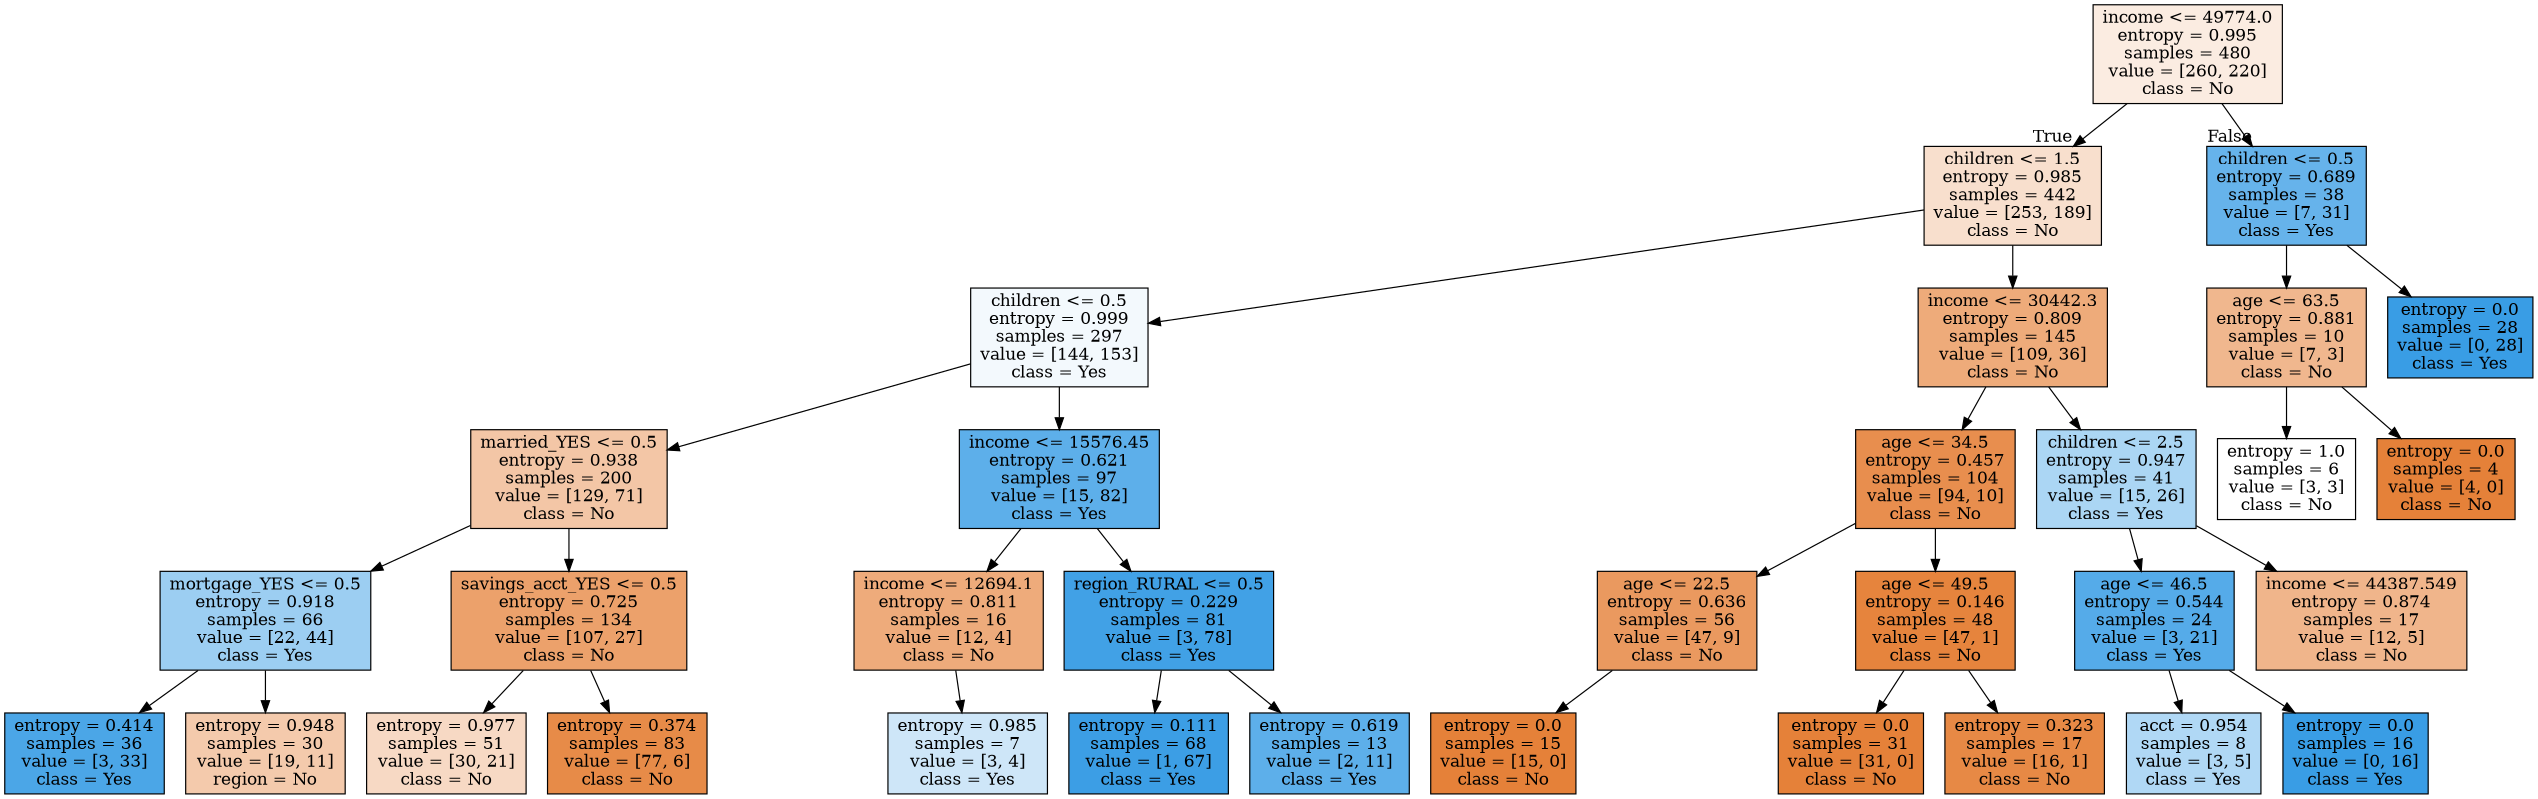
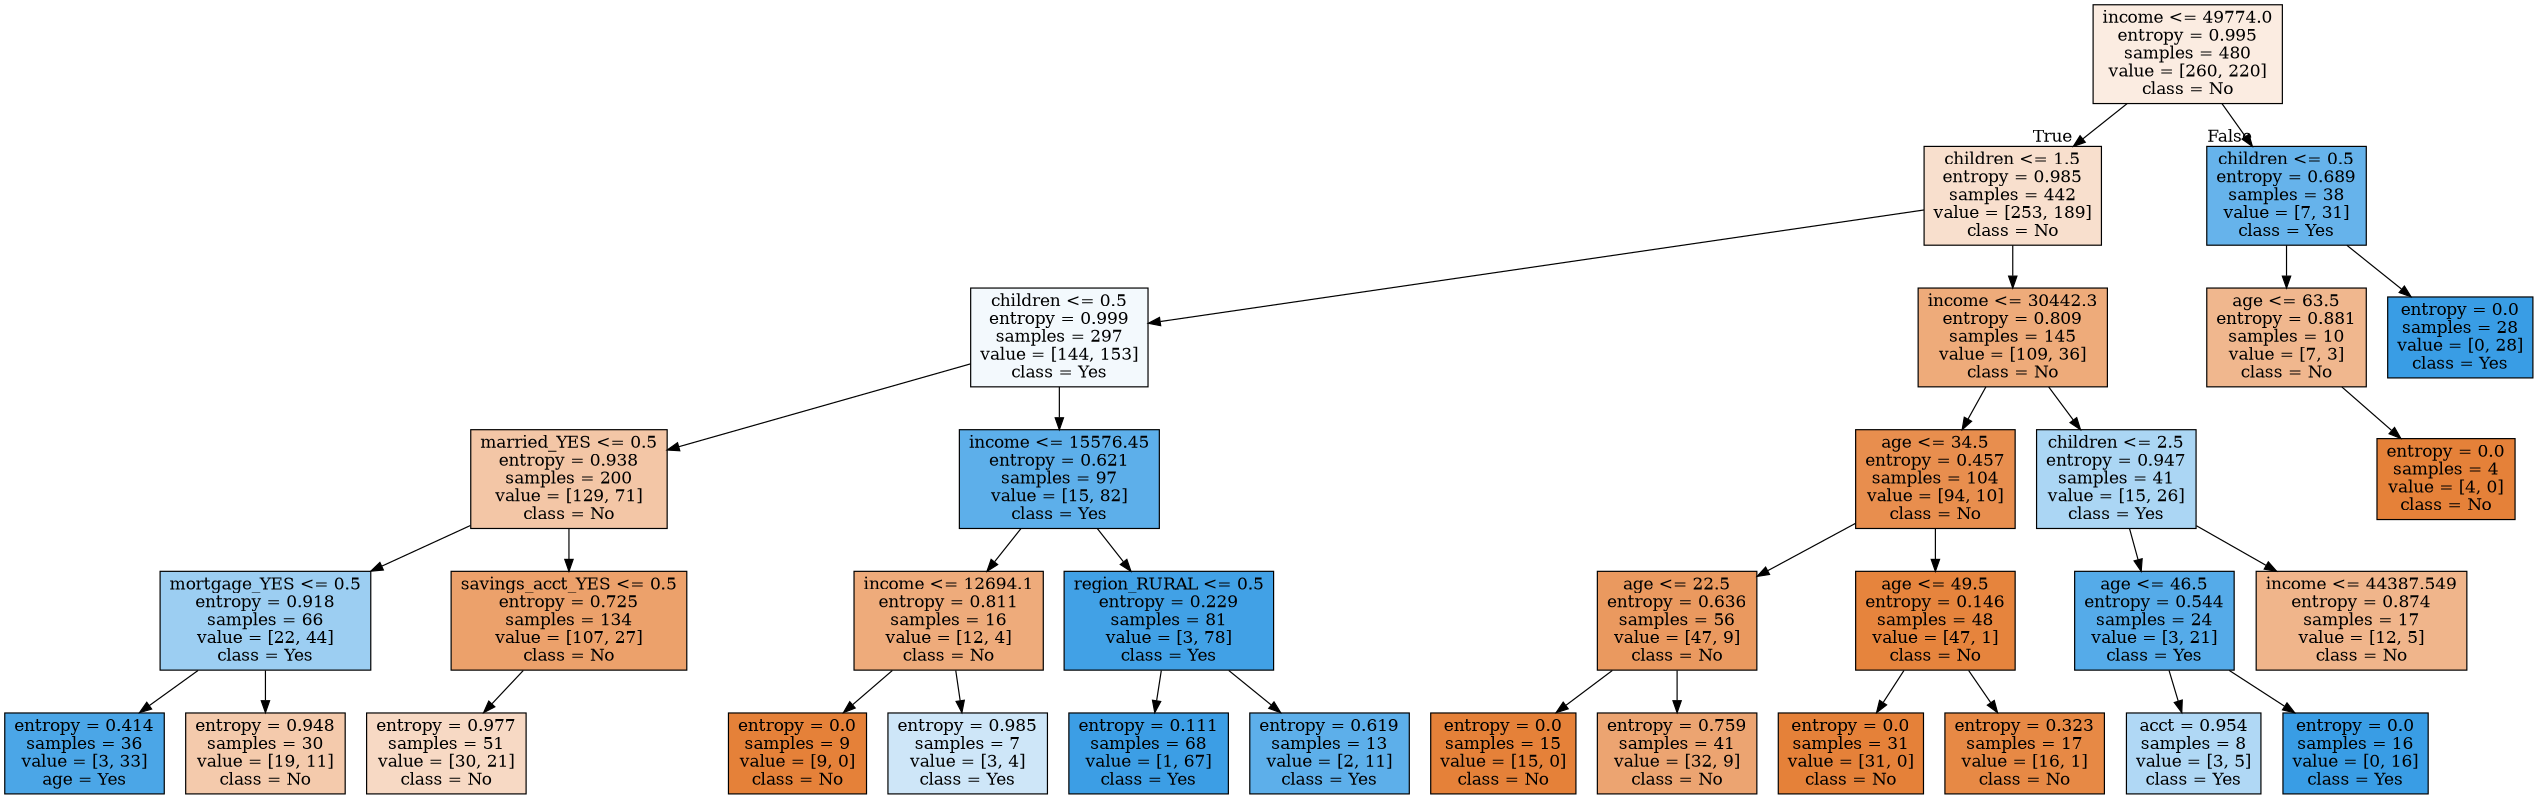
node "entropy = 1.0 samples = 6 value = [3, 3] class = No": removed
node "entropy = 0.414 samples = 36 value = [3, 33] class = Yes": label "entropy = 0.414 samples = 36 value = [3, 33] class = Yes" -> "entropy = 0.414 samples = 36 value = [3, 33] age = Yes"
node "entropy = 0.948 samples = 30 value = [19, 11] region = No": label "entropy = 0.948 samples = 30 value = [19, 11] region = No" -> "entropy = 0.948 samples = 30 value = [19, 11] class = No"
node "entropy = 0.374 samples = 83 value = [77, 6] class = No": removed
node "entropy = 0.0 samples = 9 value = [9, 0] class = No": added
node "entropy = 0.759 samples = 41 value = [32, 9] class = No": added
